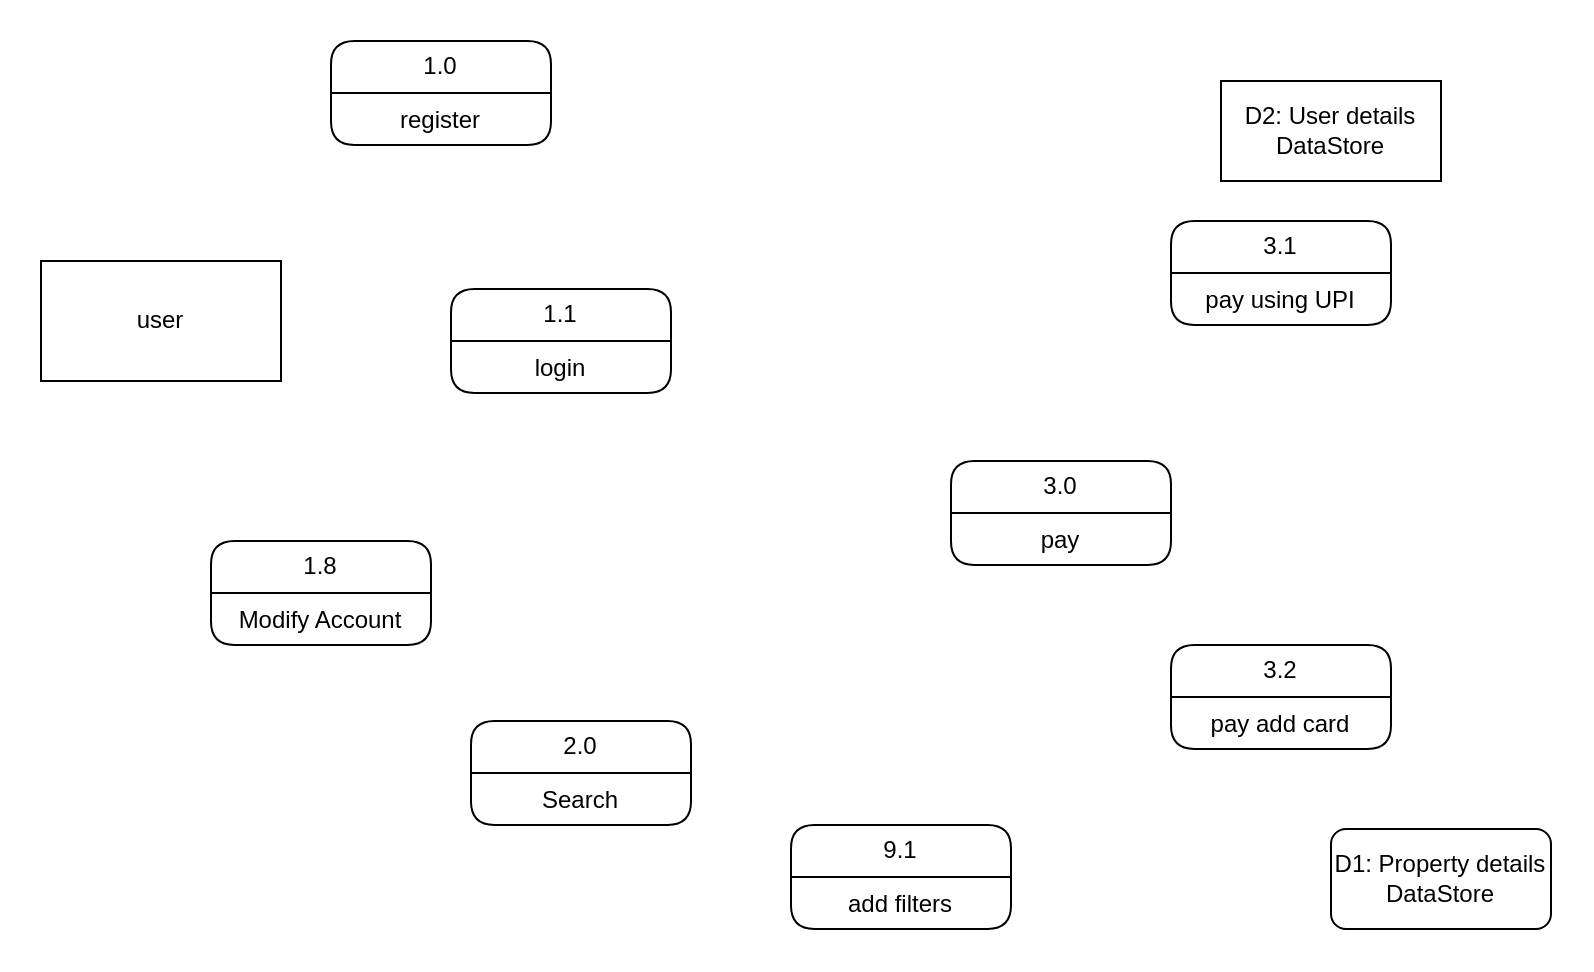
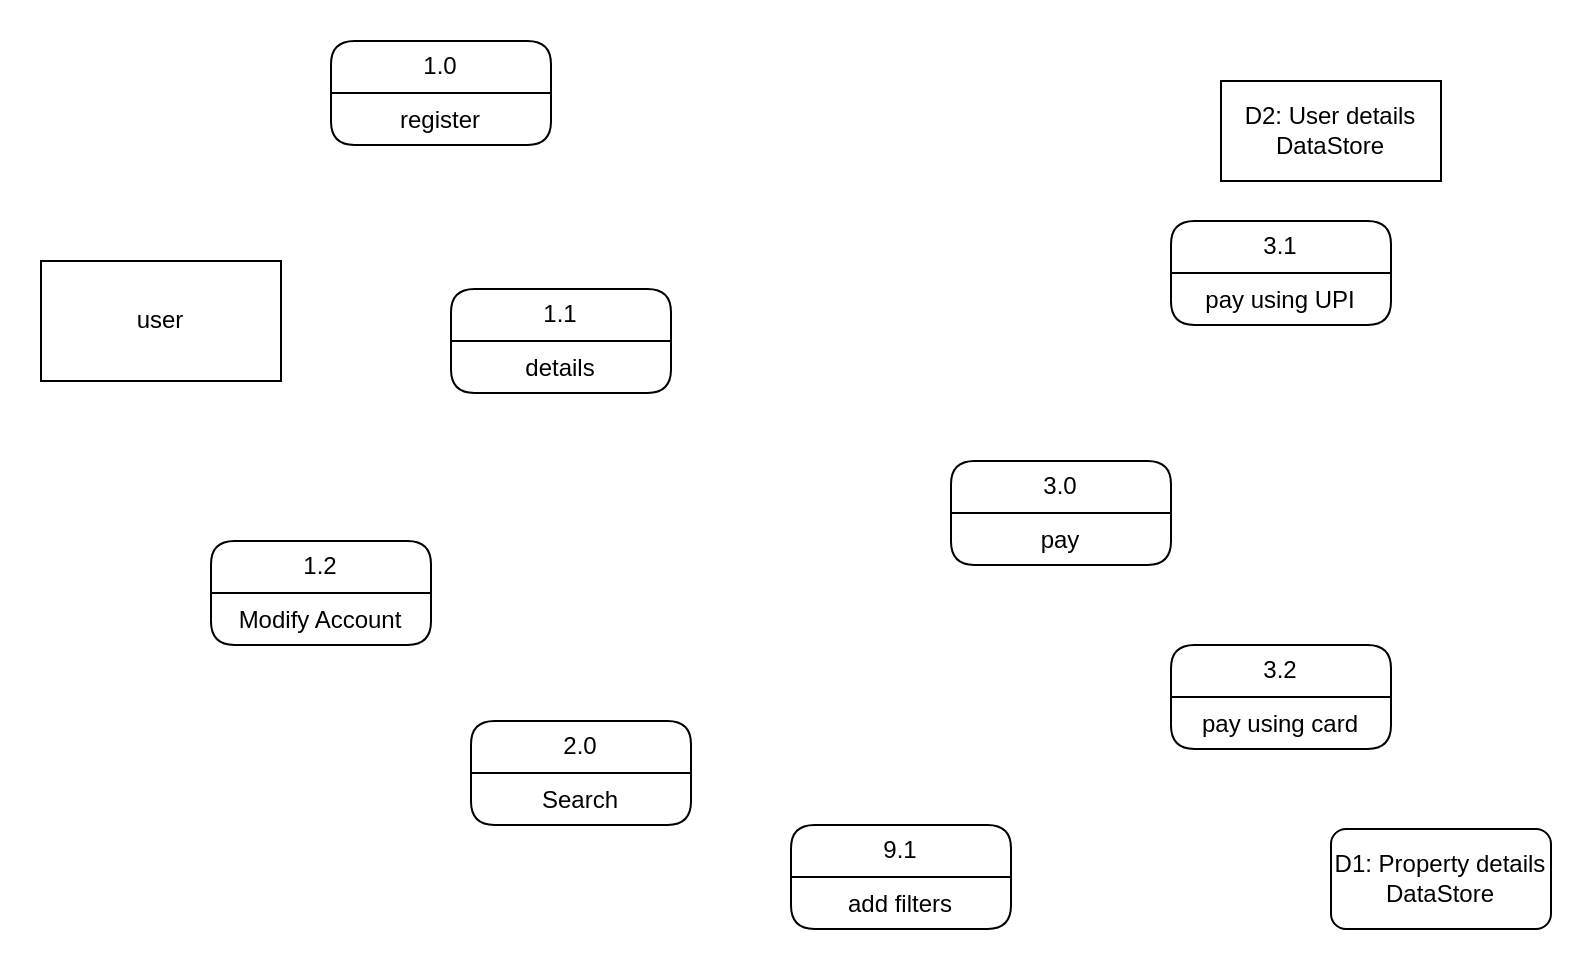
node "login": label "login" -> "details"
node "1.8": label "1.8" -> "1.2"
node "pay add card": label "pay add card" -> "pay using card"
